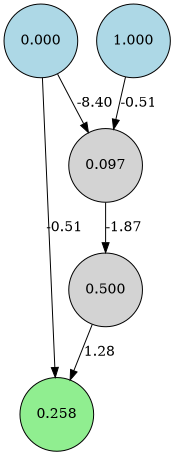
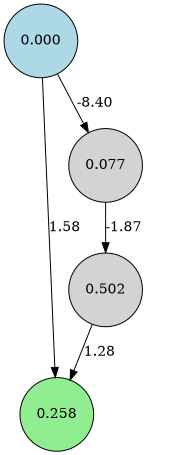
node "1.000": removed
node "0.097": label "0.097" -> "0.077"
edge "0.000" -> "0.258": label "-0.51" -> "1.58"
node "0.500": label "0.500" -> "0.502"
